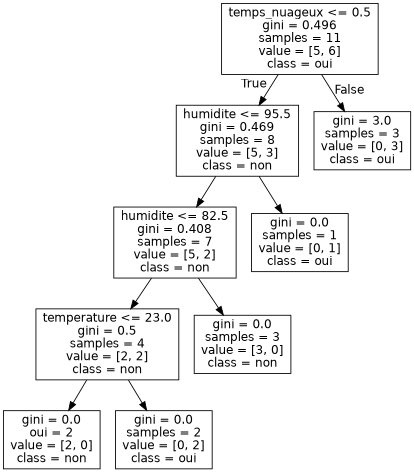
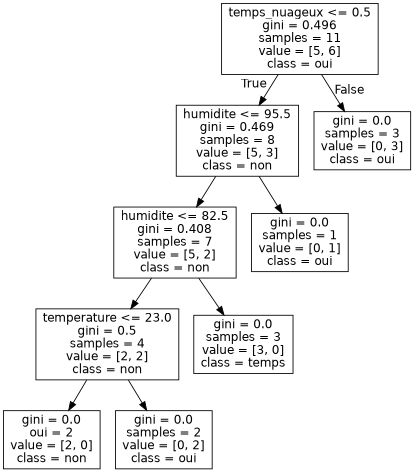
node "gini = 3.0 samples = 3 value = [0, 3] class = oui": label "gini = 3.0 samples = 3 value = [0, 3] class = oui" -> "gini = 0.0 samples = 3 value = [0, 3] class = oui"
node "gini = 0.0 samples = 3 value = [3, 0] class = non": label "gini = 0.0 samples = 3 value = [3, 0] class = non" -> "gini = 0.0 samples = 3 value = [3, 0] class = temps"
